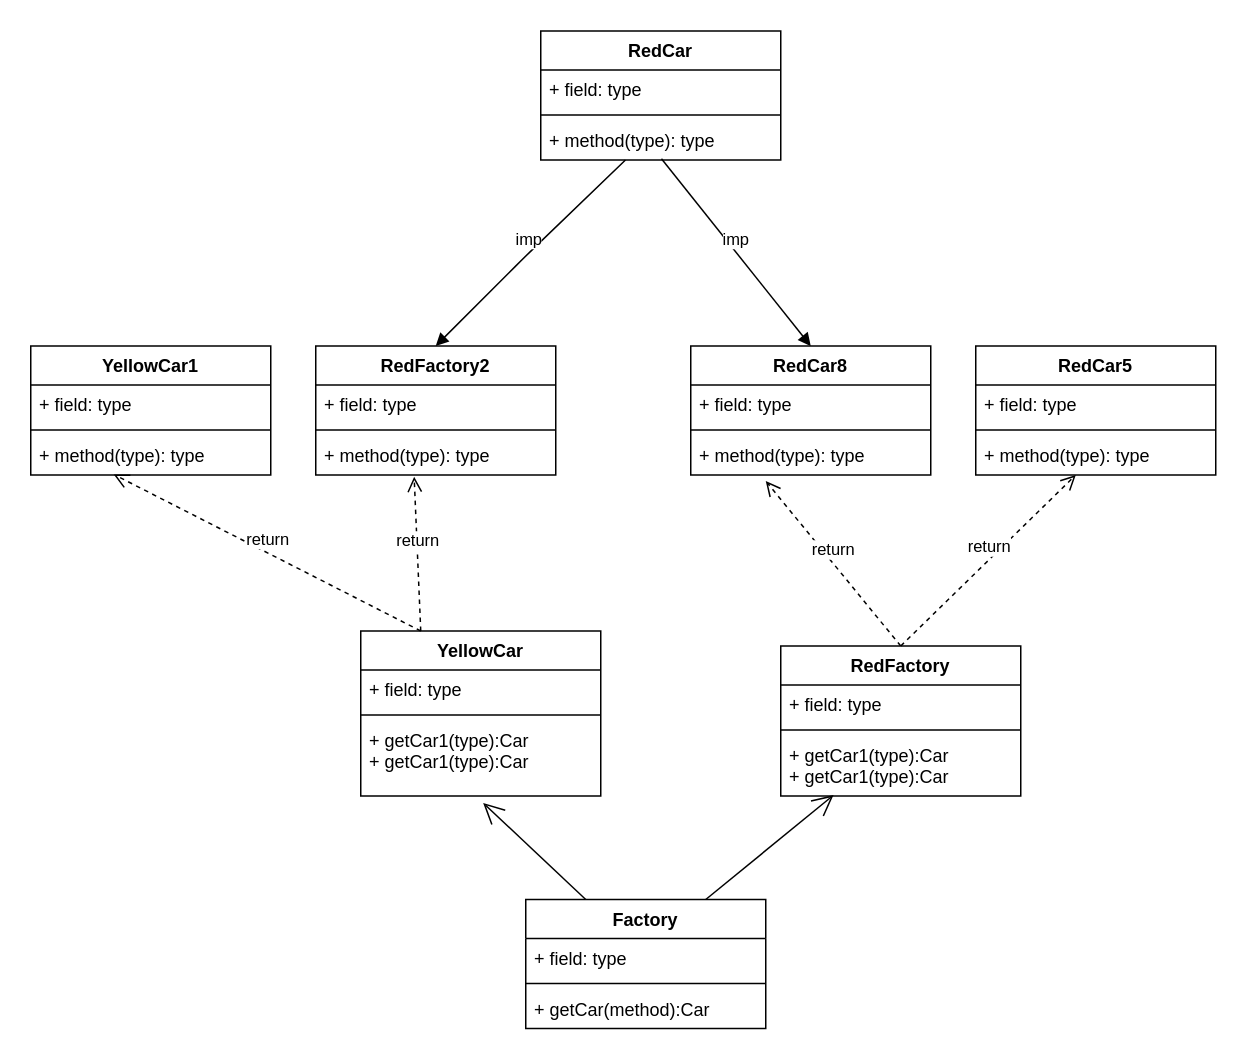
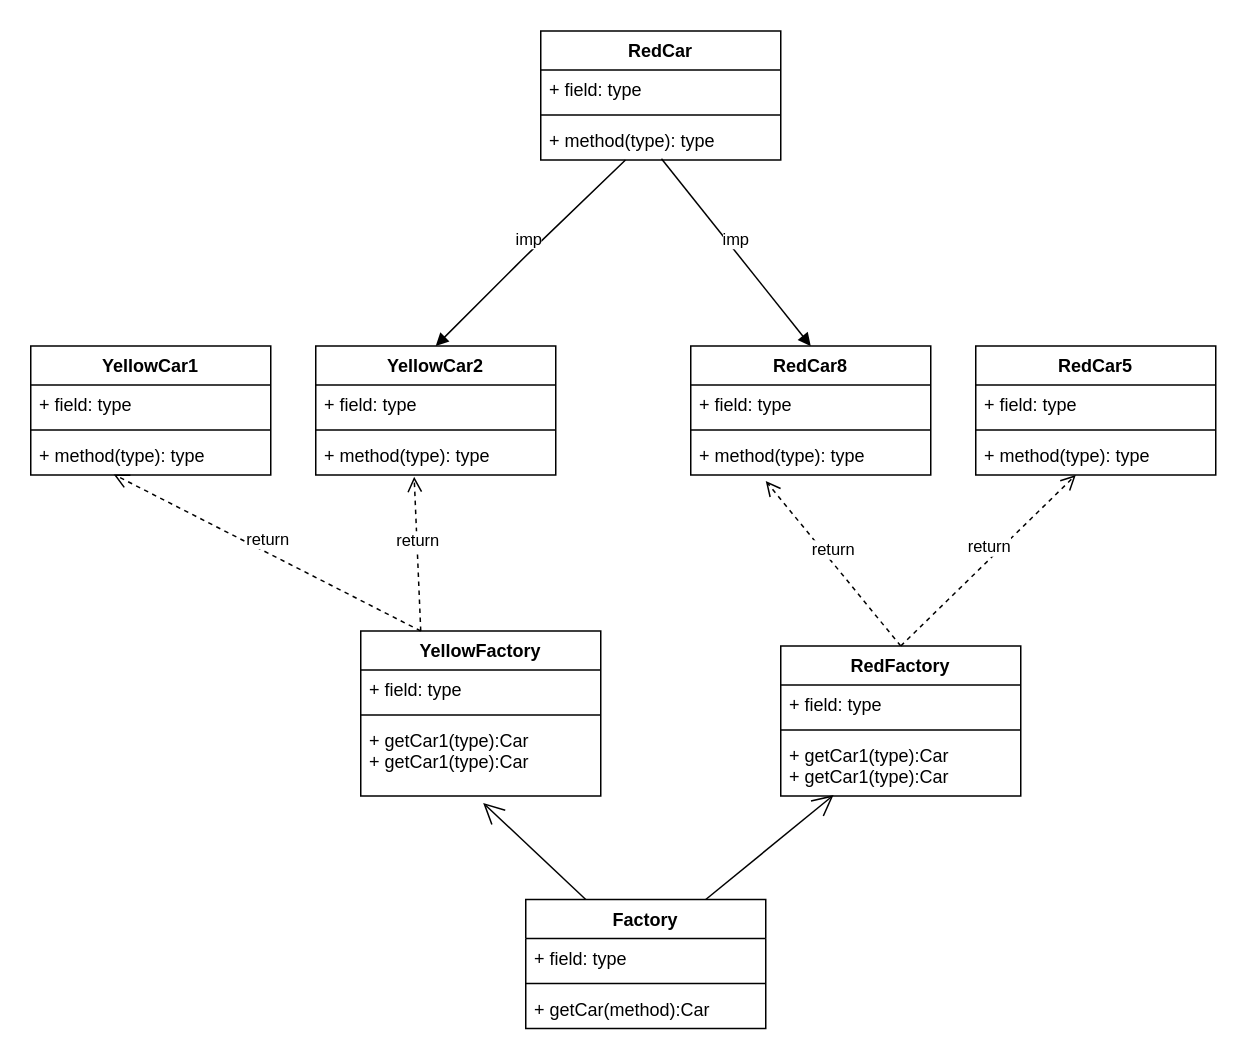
node "RedFactory2": label "RedFactory2" -> "YellowCar2"
node "YellowCar": label "YellowCar" -> "YellowFactory"
